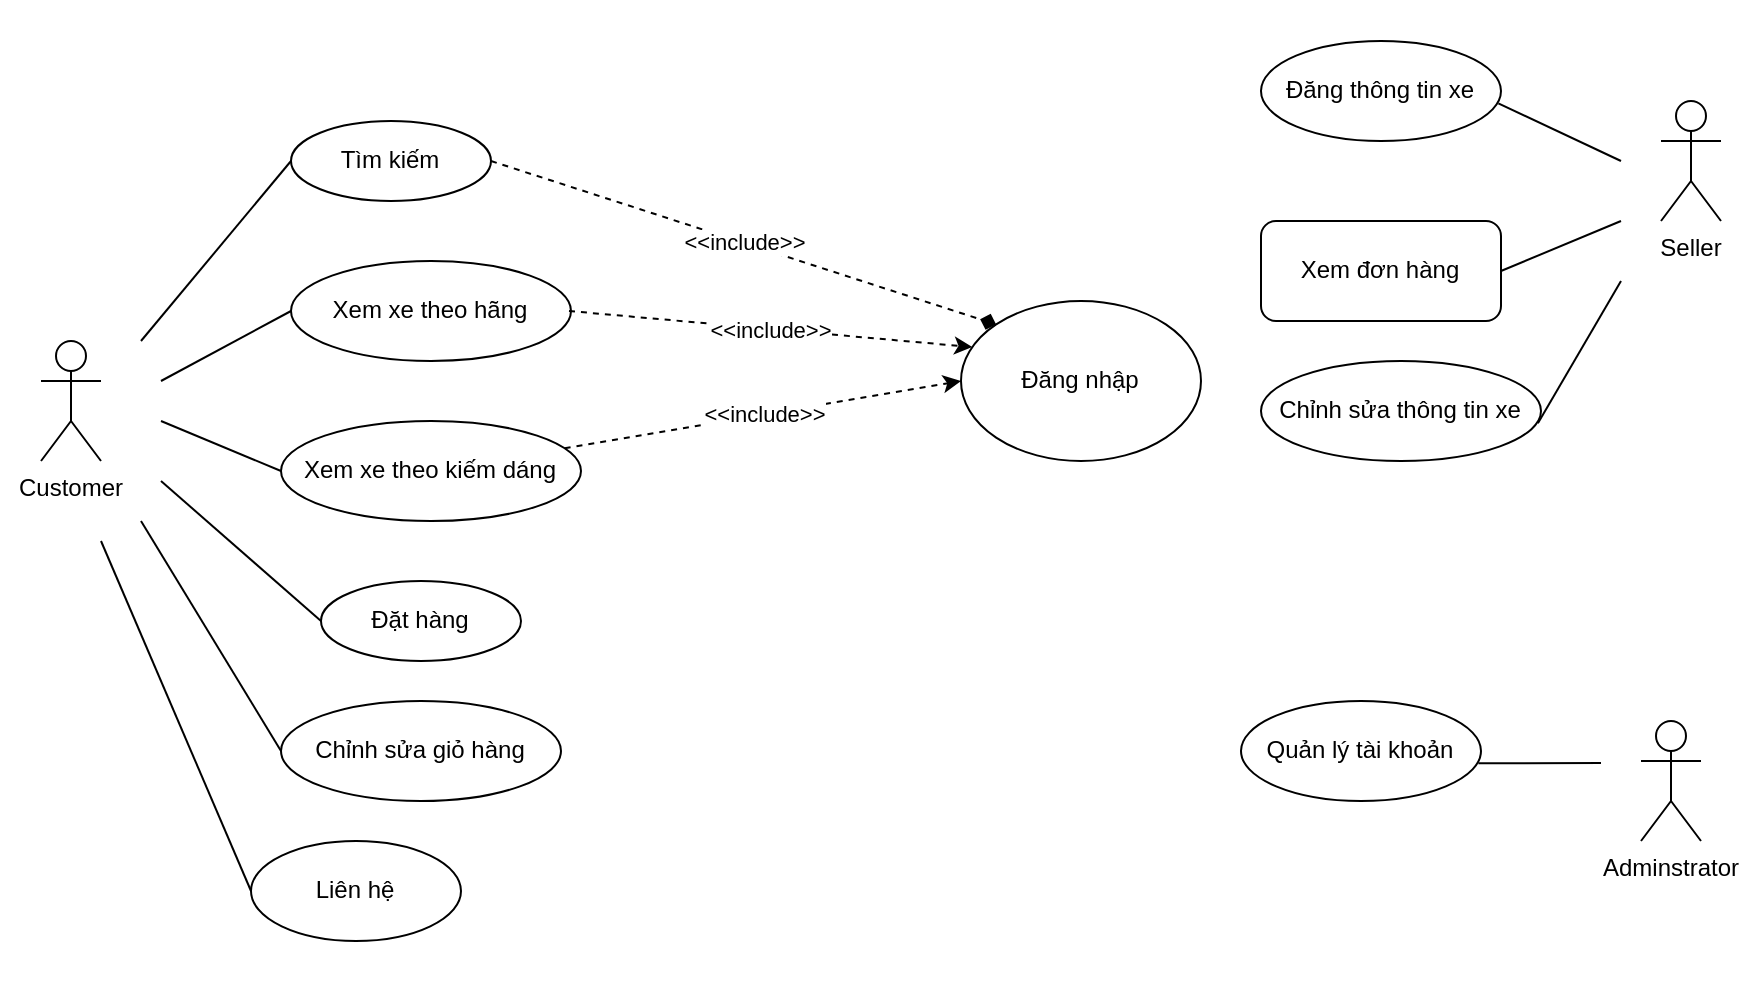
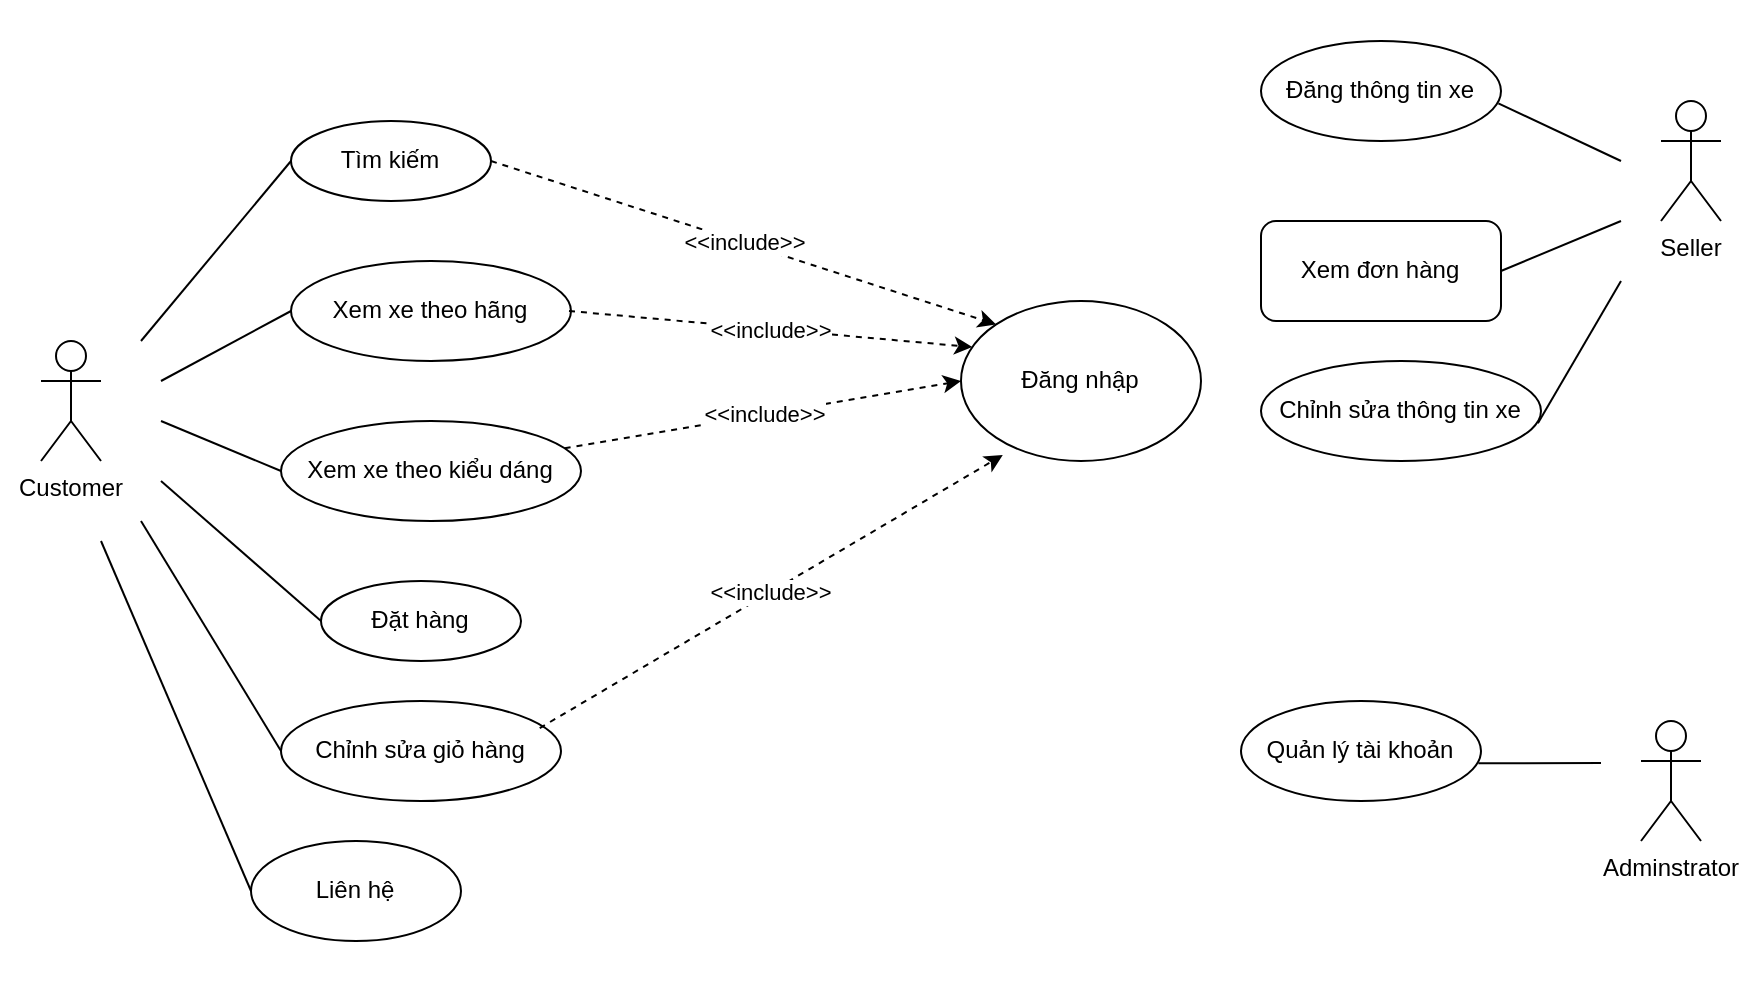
edge "Tìm kiếm" -> "Đăng nhập": arrowhead diamond -> classic
node "Xem xe theo kiếm dáng": label "Xem xe theo kiếm dáng" -> "Xem xe theo kiểu dáng"
edge "Chỉnh sửa giỏ hàng" -> "Đăng nhập": added, label "<<include>>"
